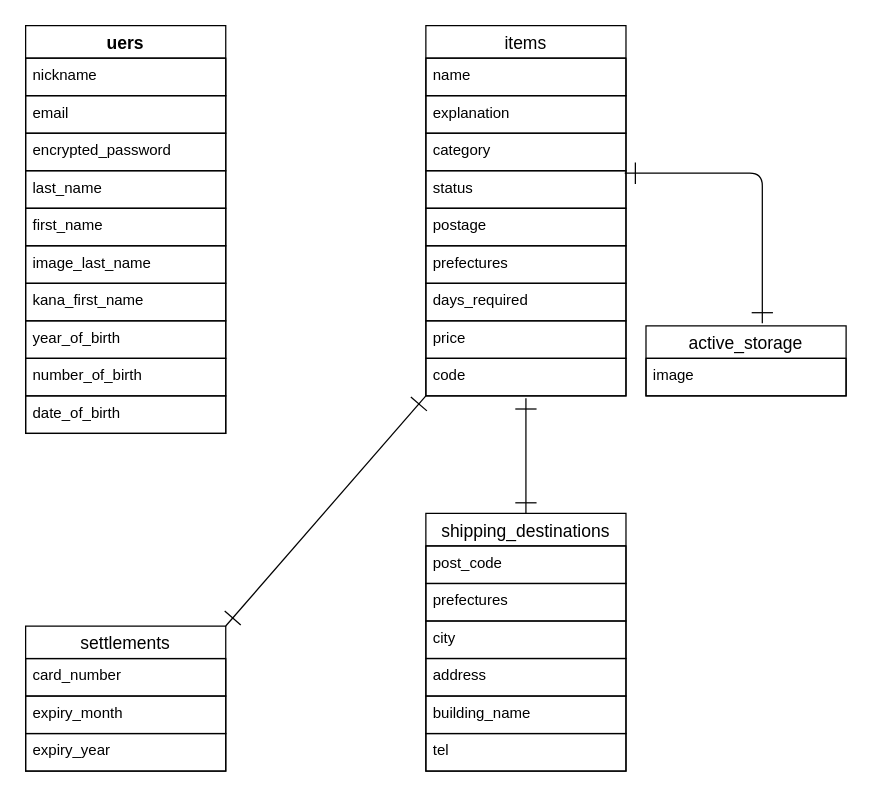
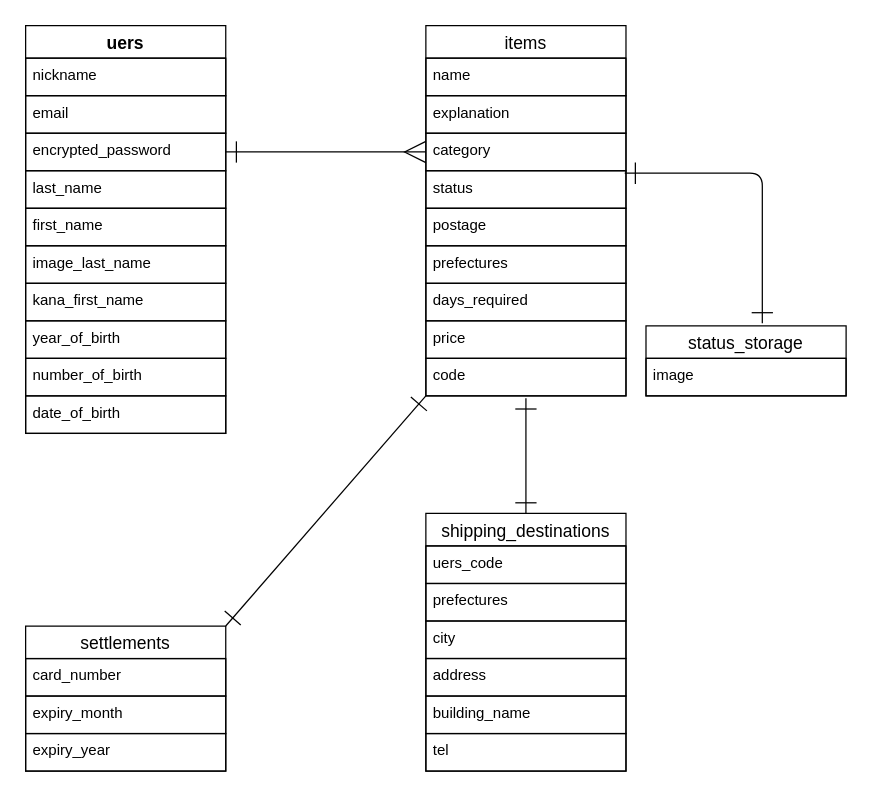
edge "encrypted_password" -- "category": added
node "active_storage": label "active_storage" -> "status_storage"
node "post_code": label "post_code" -> "uers_code"
